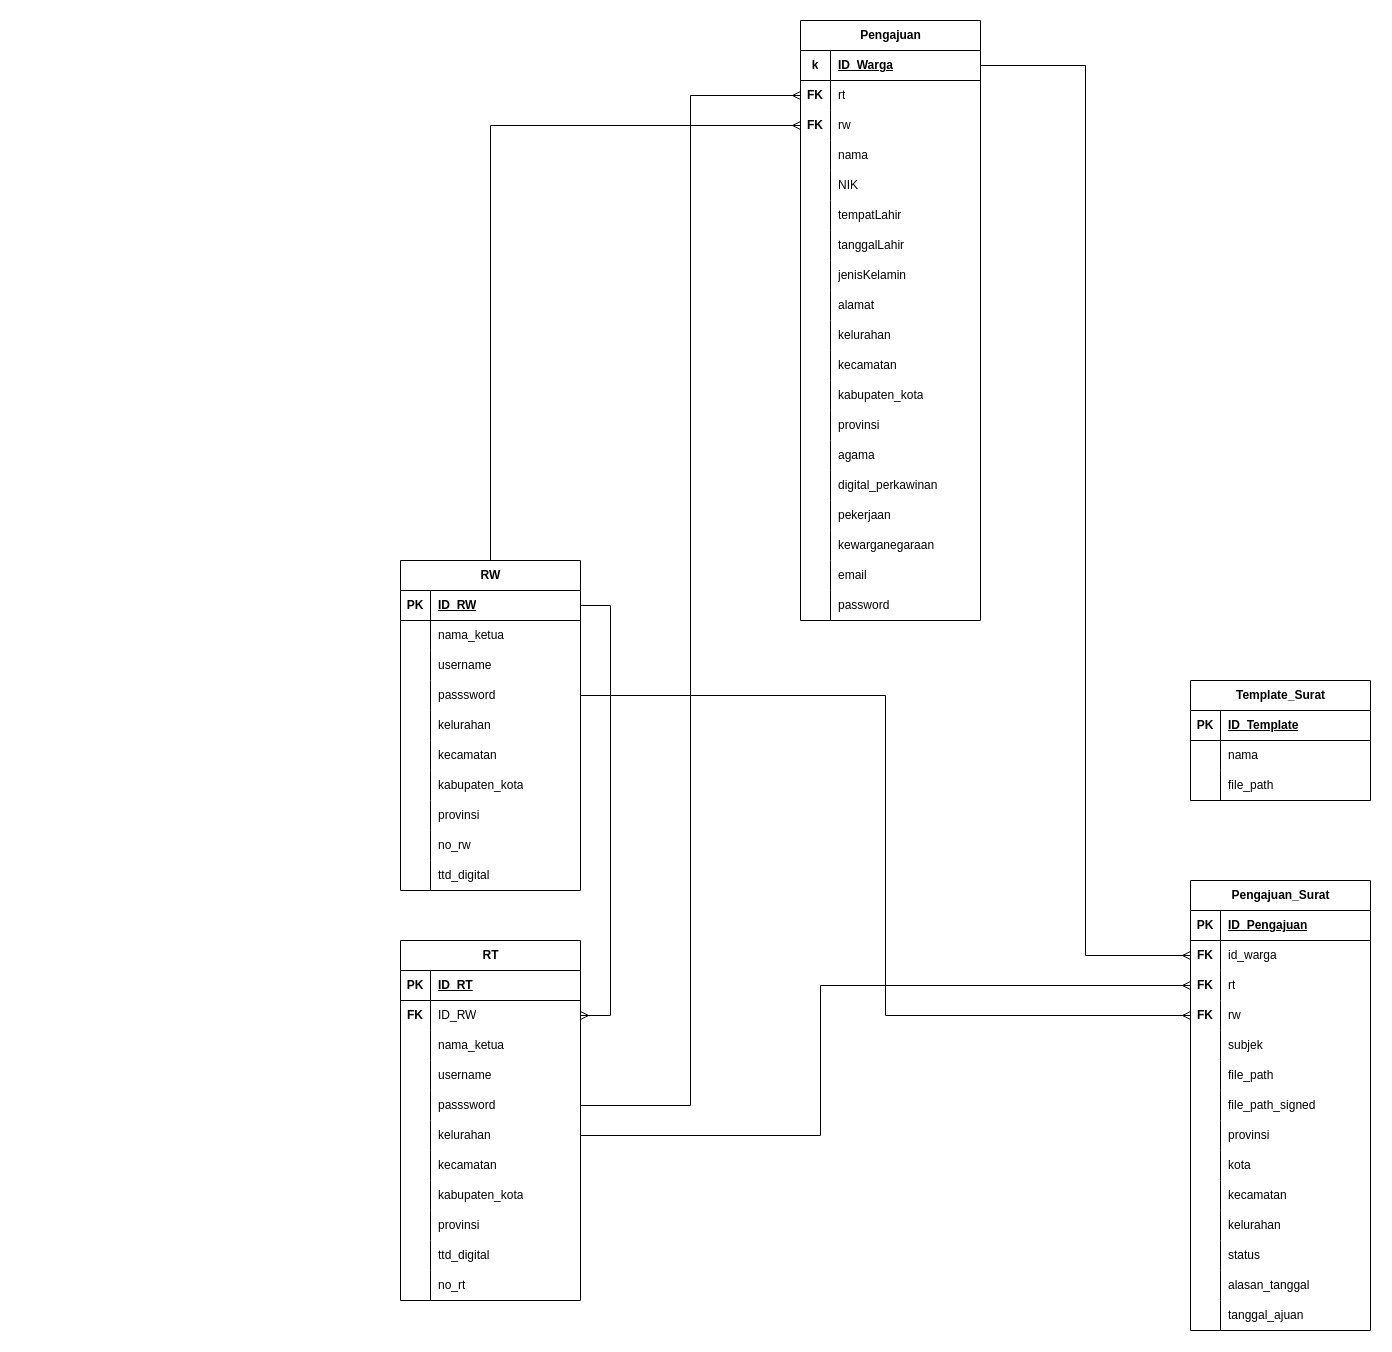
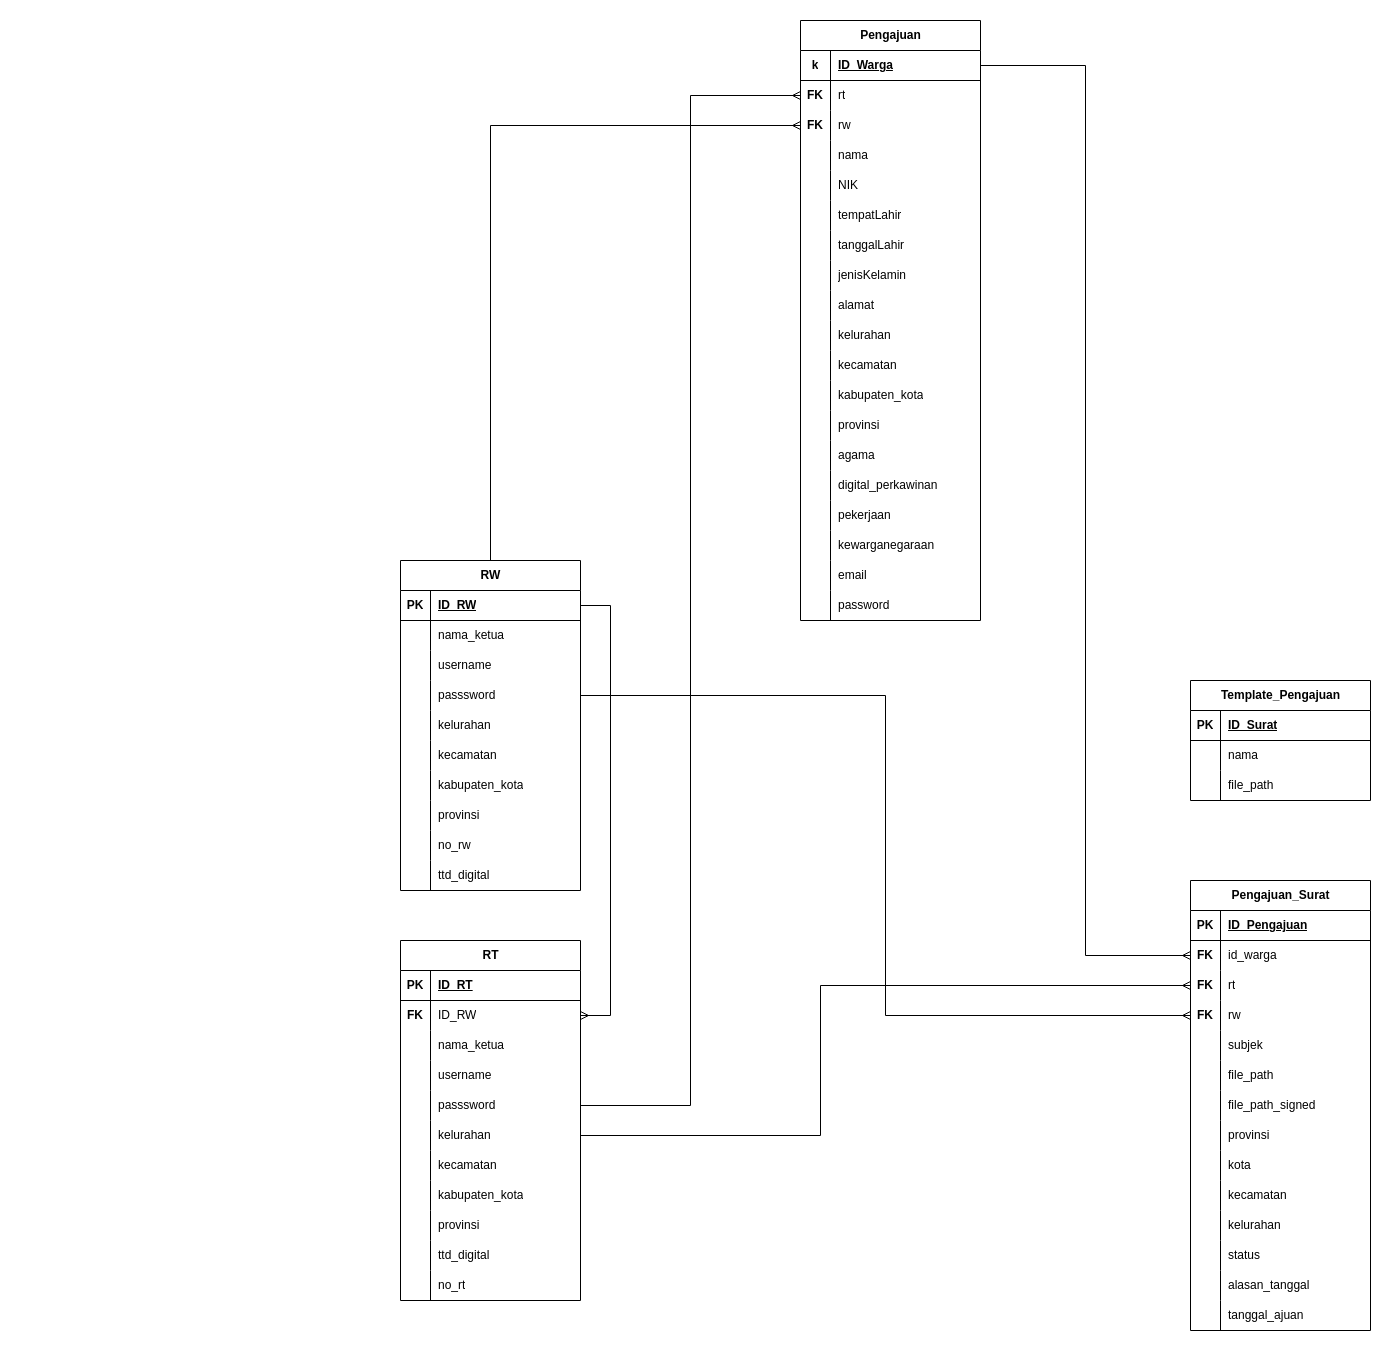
node "Template_Surat": label "Template_Surat" -> "Template_Pengajuan"
node "ID_Template": label "ID_Template" -> "ID_Surat"
